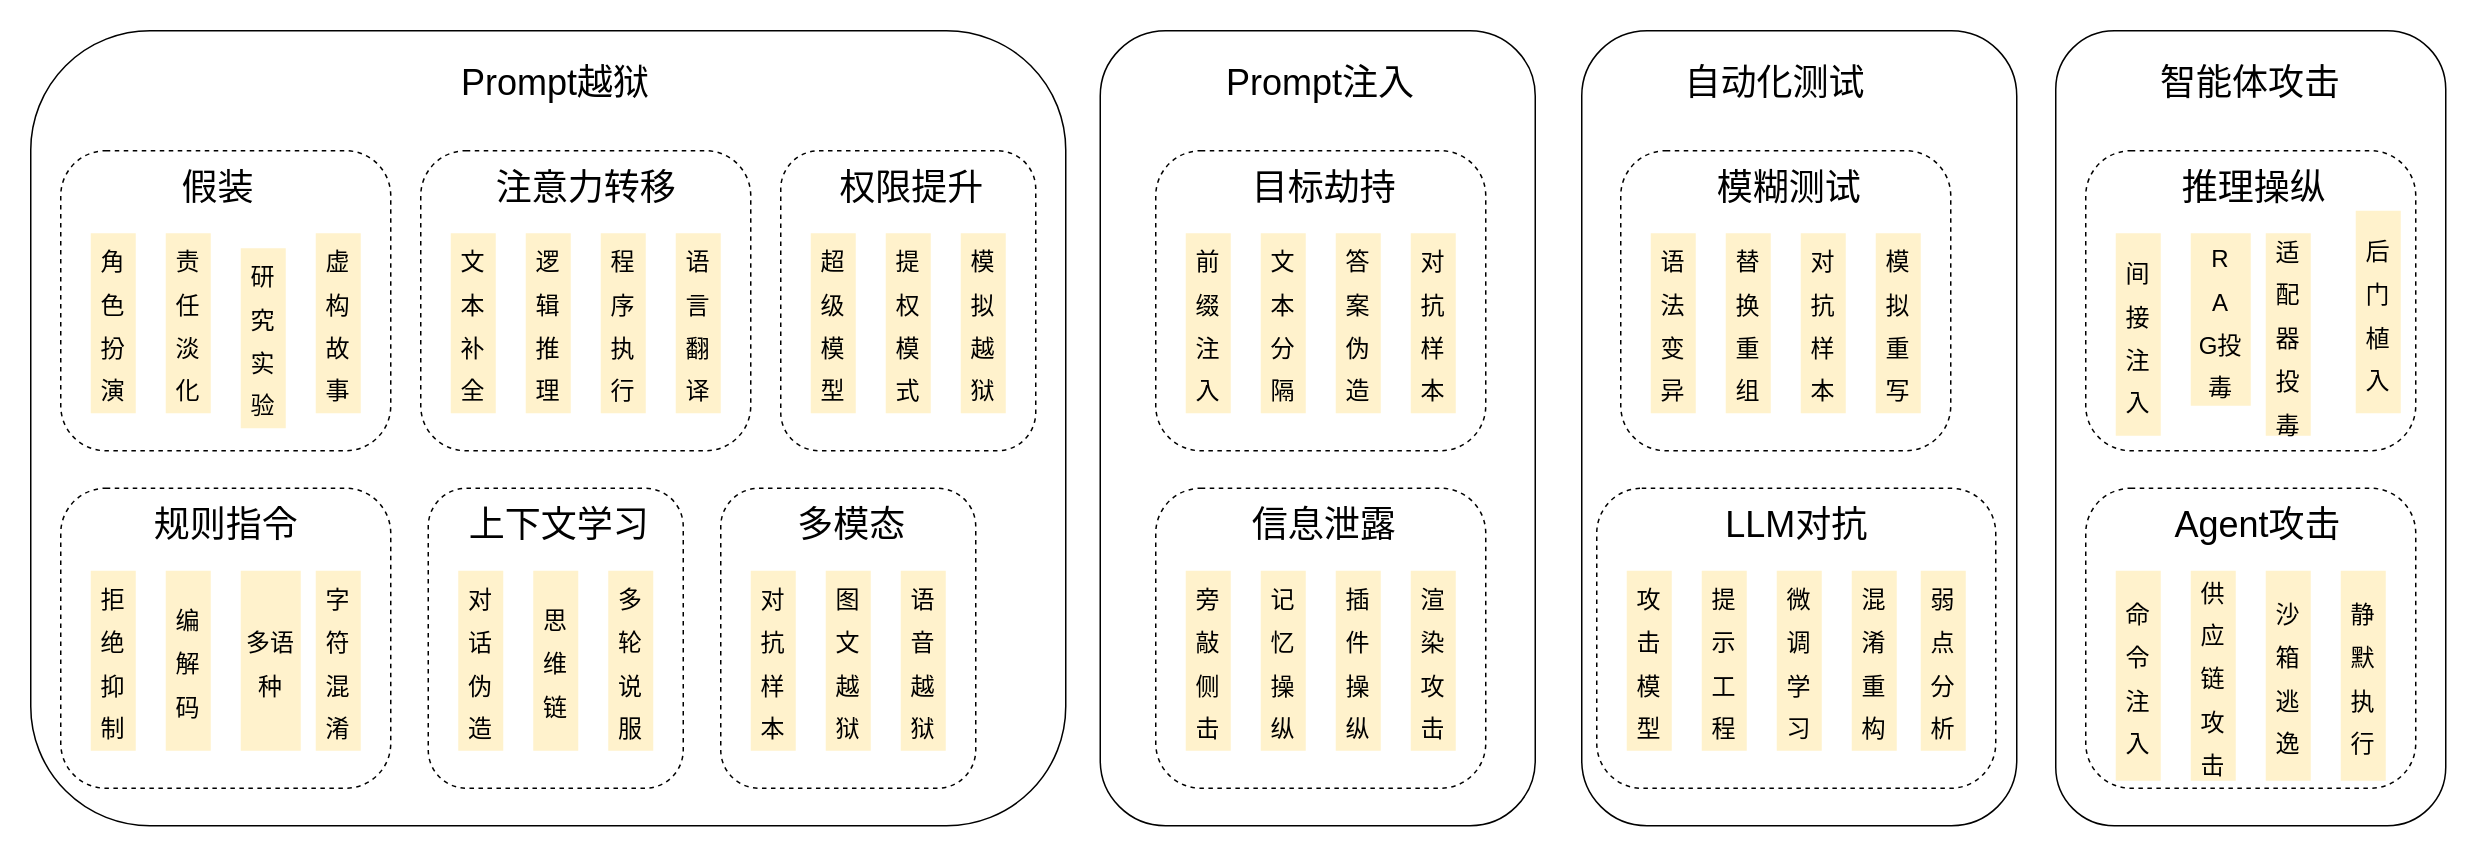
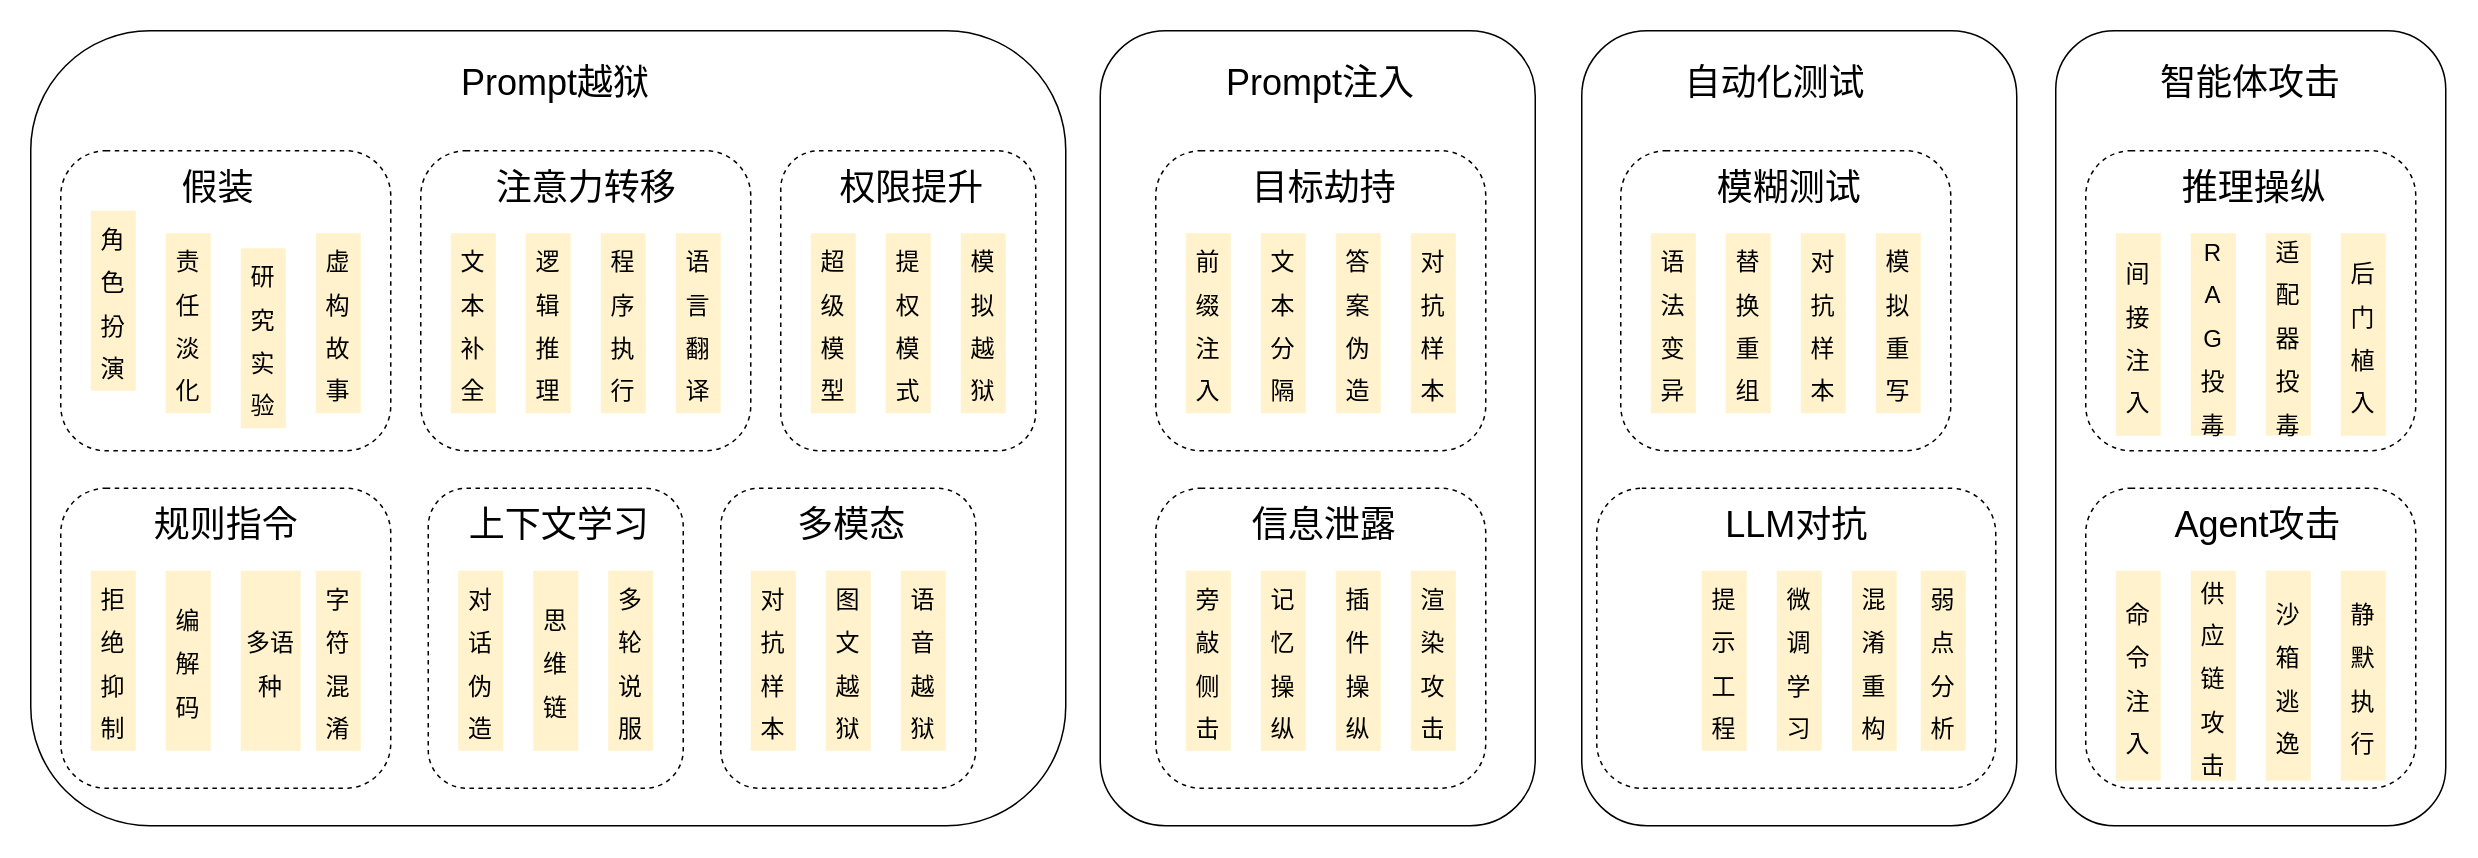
node "后门植入": moved (2378, 312) -> (2363, 335)
node "R A G投毒": size 60x173 -> 45x203
node "角色扮演": moved (113, 323) -> (113, 301)
node "攻击模型": removed
